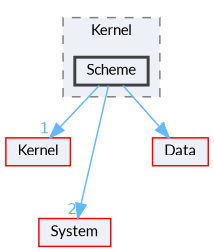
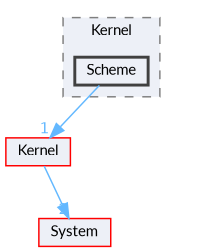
edge "Scheme" -> "System": now "Kernel" -> "System"
node "Data": removed
